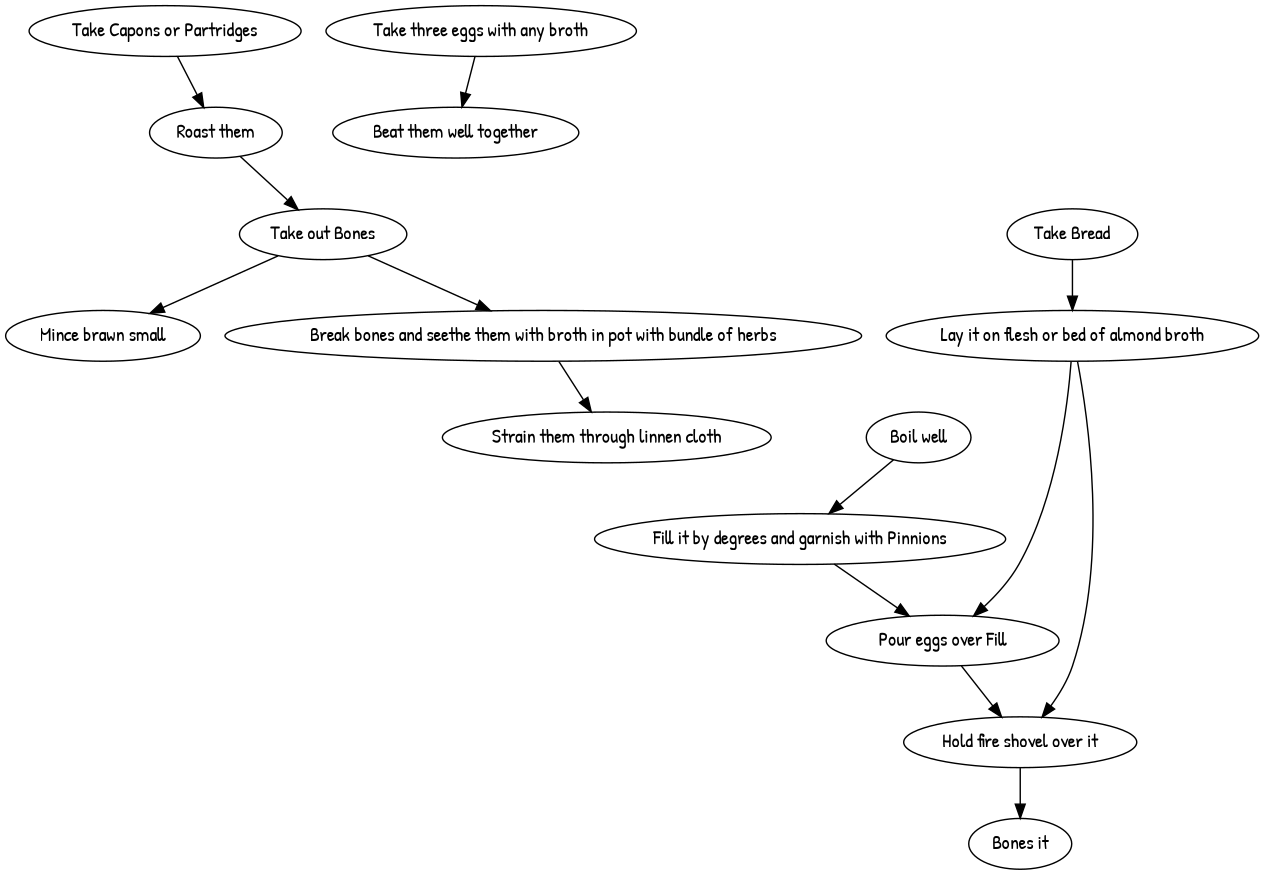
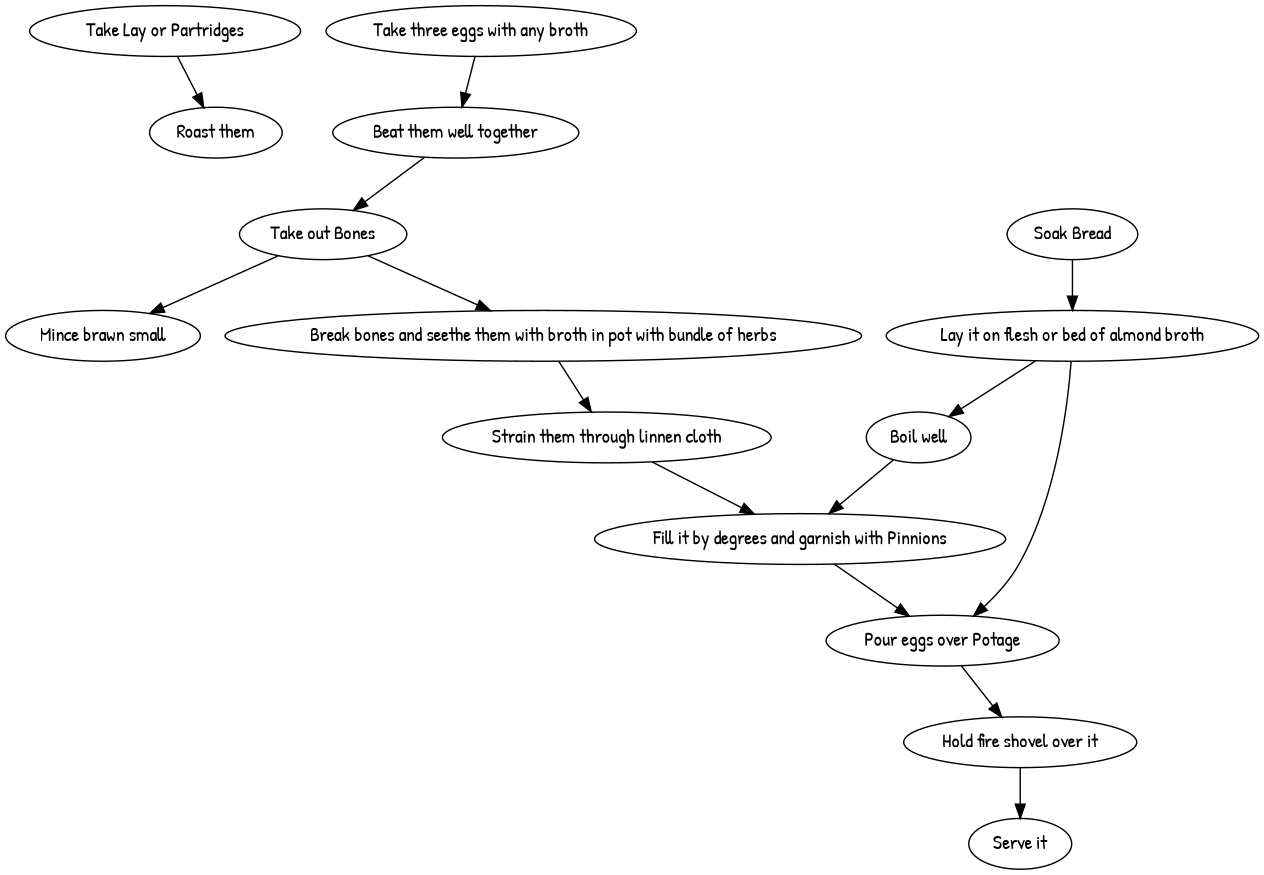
node "Take Capons or Partridges": label "Take Capons or Partridges" -> "Take Lay or Partridges"
edge "Roast them" -> "Take out Bones": now "Beat them well together" -> "Take out Bones"
node "Take Bread": label "Take Bread" -> "Soak Bread"
edge "Strain them through linnen cloth" -> "Fill it by degrees and garnish with Pinnions": added
edge "Lay it on flesh or bed of almond broth" -> "Hold fire shovel over it": now "Lay it on flesh or bed of almond broth" -> "Boil well"
node "Pour eggs over Fill": label "Pour eggs over Fill" -> "Pour eggs over Potage"
node "Bones it": label "Bones it" -> "Serve it"
